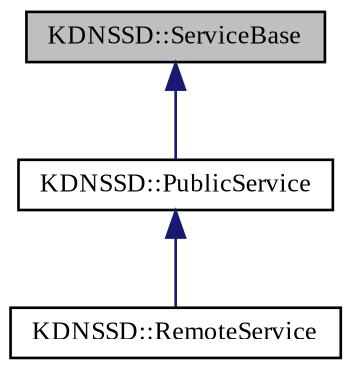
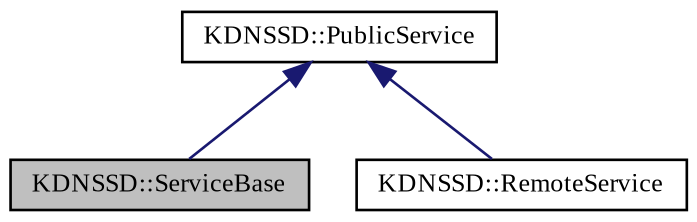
edge "KDNSSD::PublicService" -> "KDNSSD::ServiceBase": reversed
